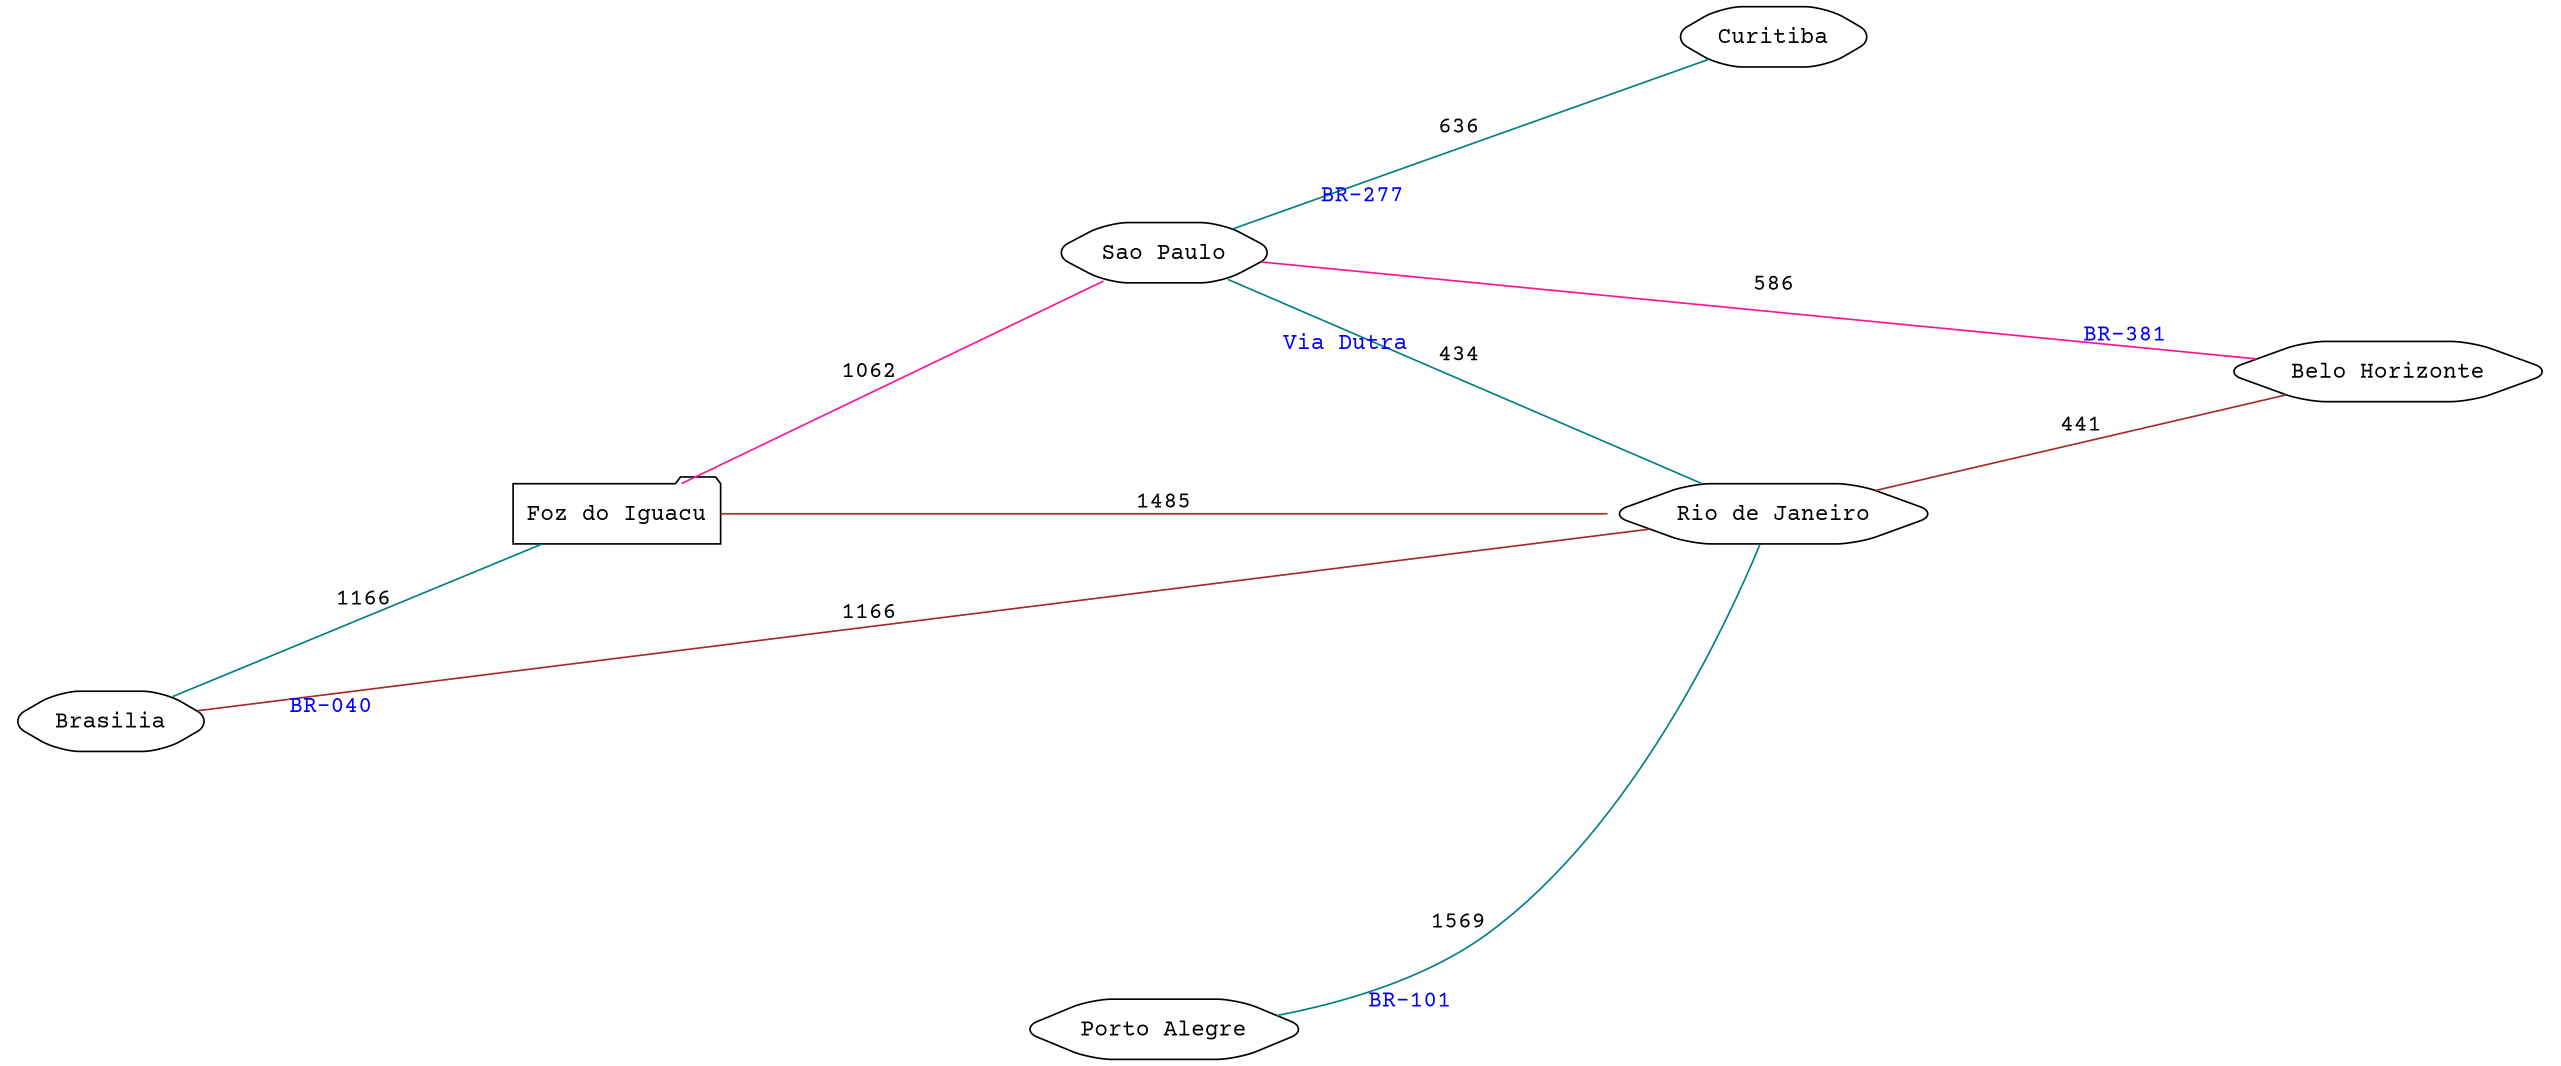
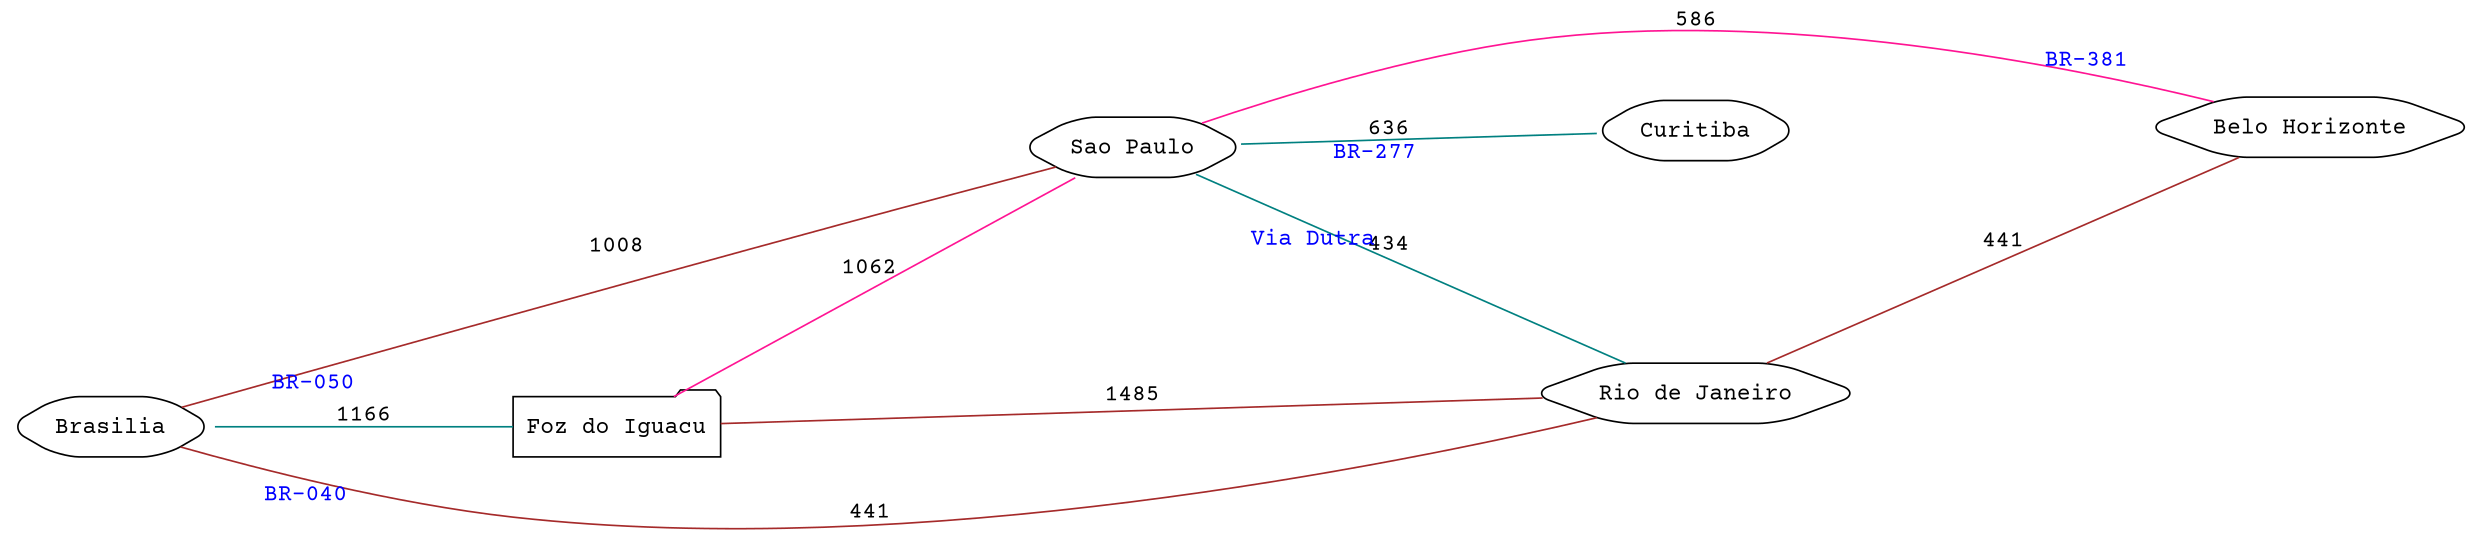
edge "Sao Paulo" -- "Brasilia": added, label "1008"
edge "Rio de Janeiro" -- "Brasilia": label "1166" -> "441"
node "Porto Alegre": removed
